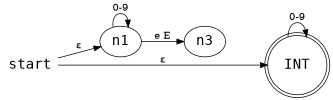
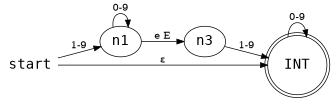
edge "start" -> "n1": label "ε" -> "1-9"
edge "n3" -> "INT": added, label "1-9"
